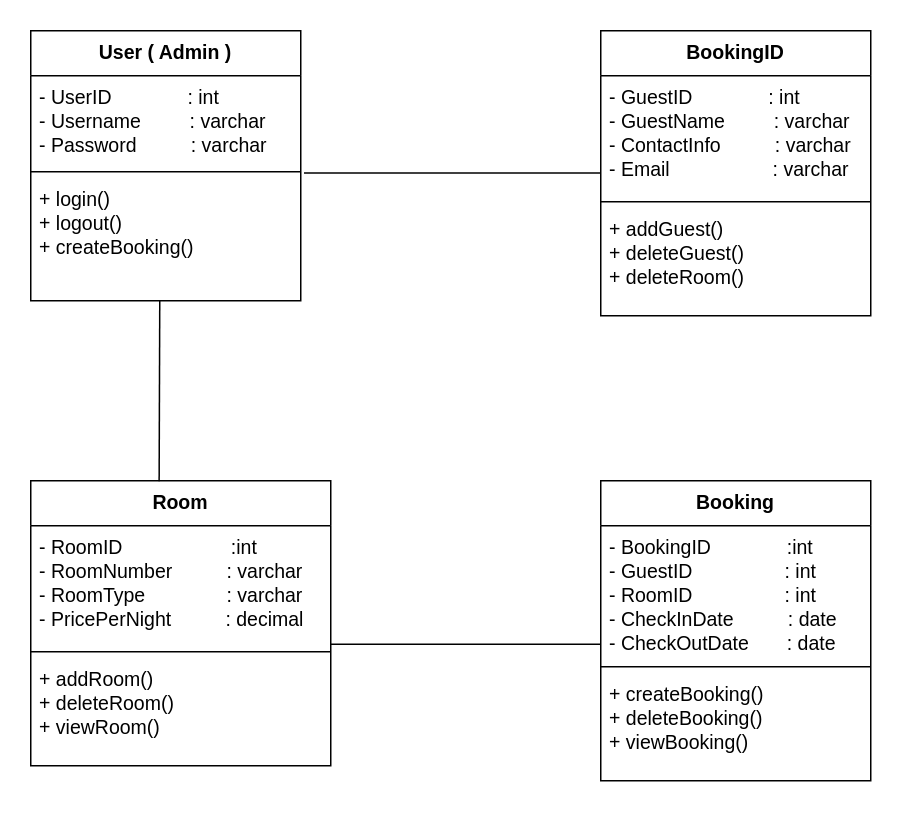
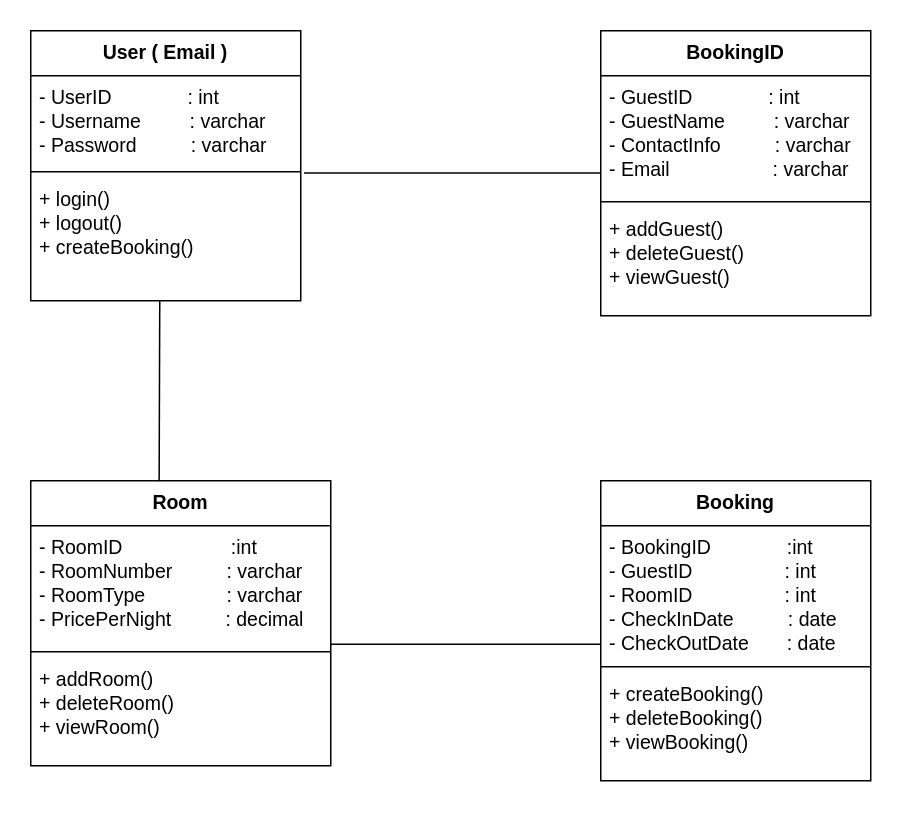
node "User ( Admin )": label "User ( Admin )" -> "User ( Email )"
node "+ addGuest() + deleteGuest() + deleteRoom()": label "+ addGuest() + deleteGuest() + deleteRoom()" -> "+ addGuest() + deleteGuest() + viewGuest()"
